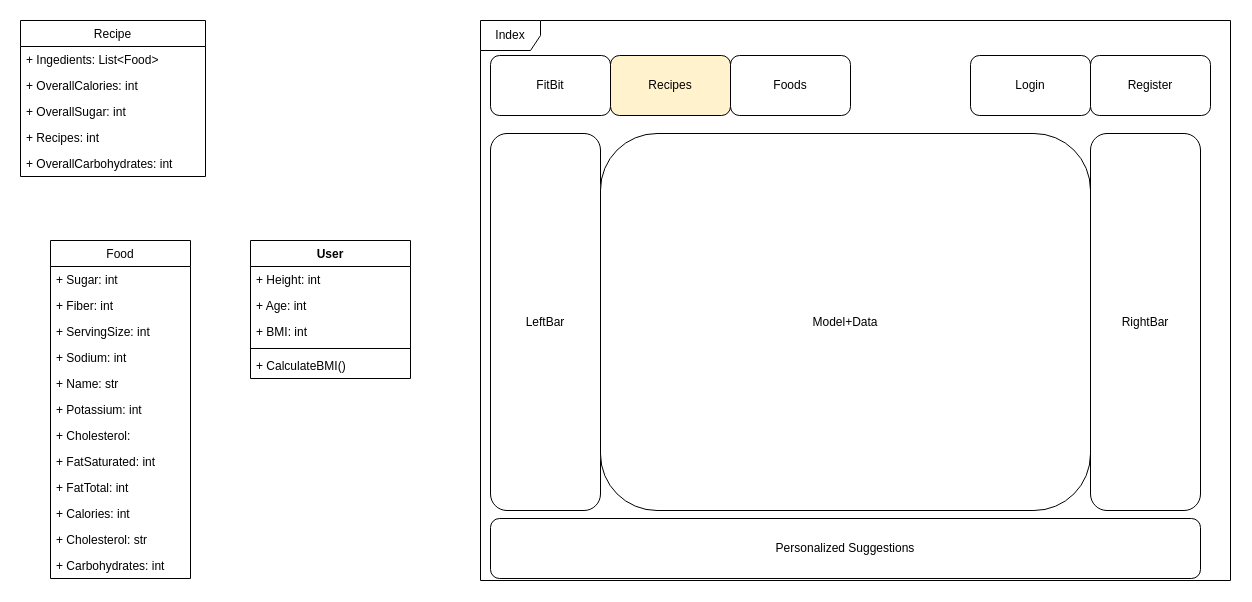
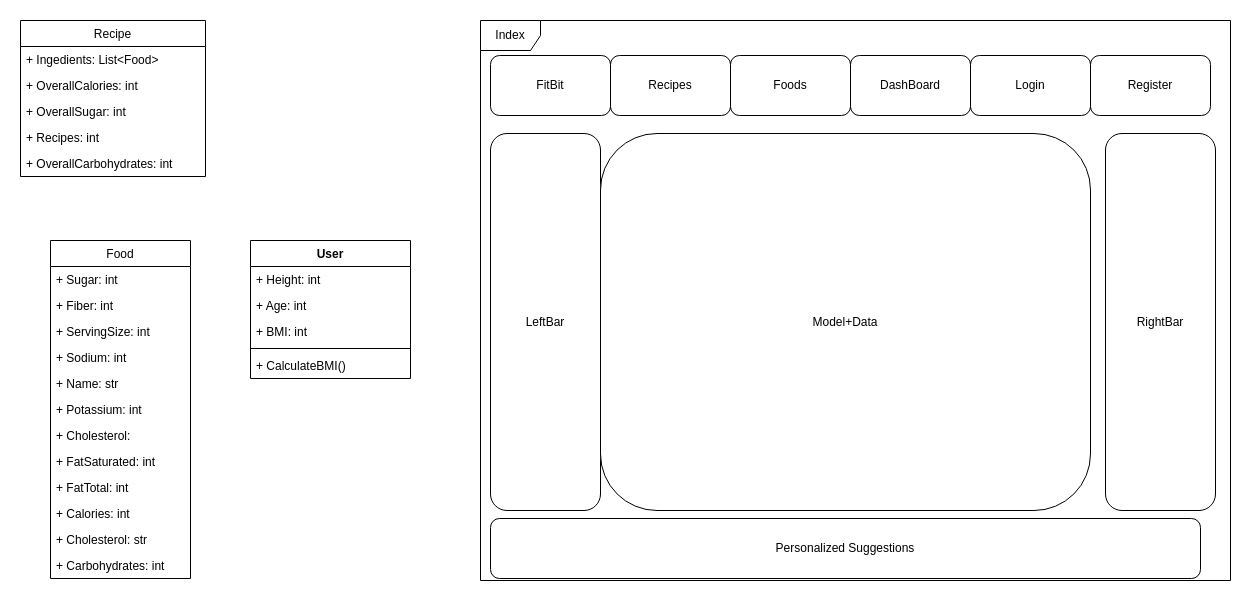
node "Recipes": fillcolor #fff2cc -> #ffffff
node "DashBoard": added
node "RightBar": moved (1146, 322) -> (1161, 322)
